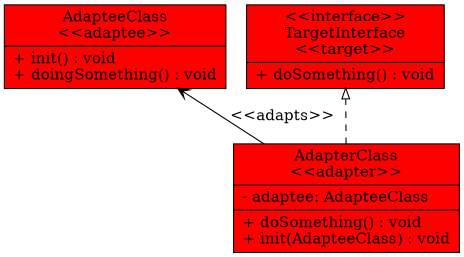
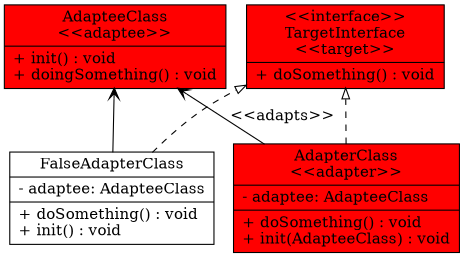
node "FalseAdapterClass": added
